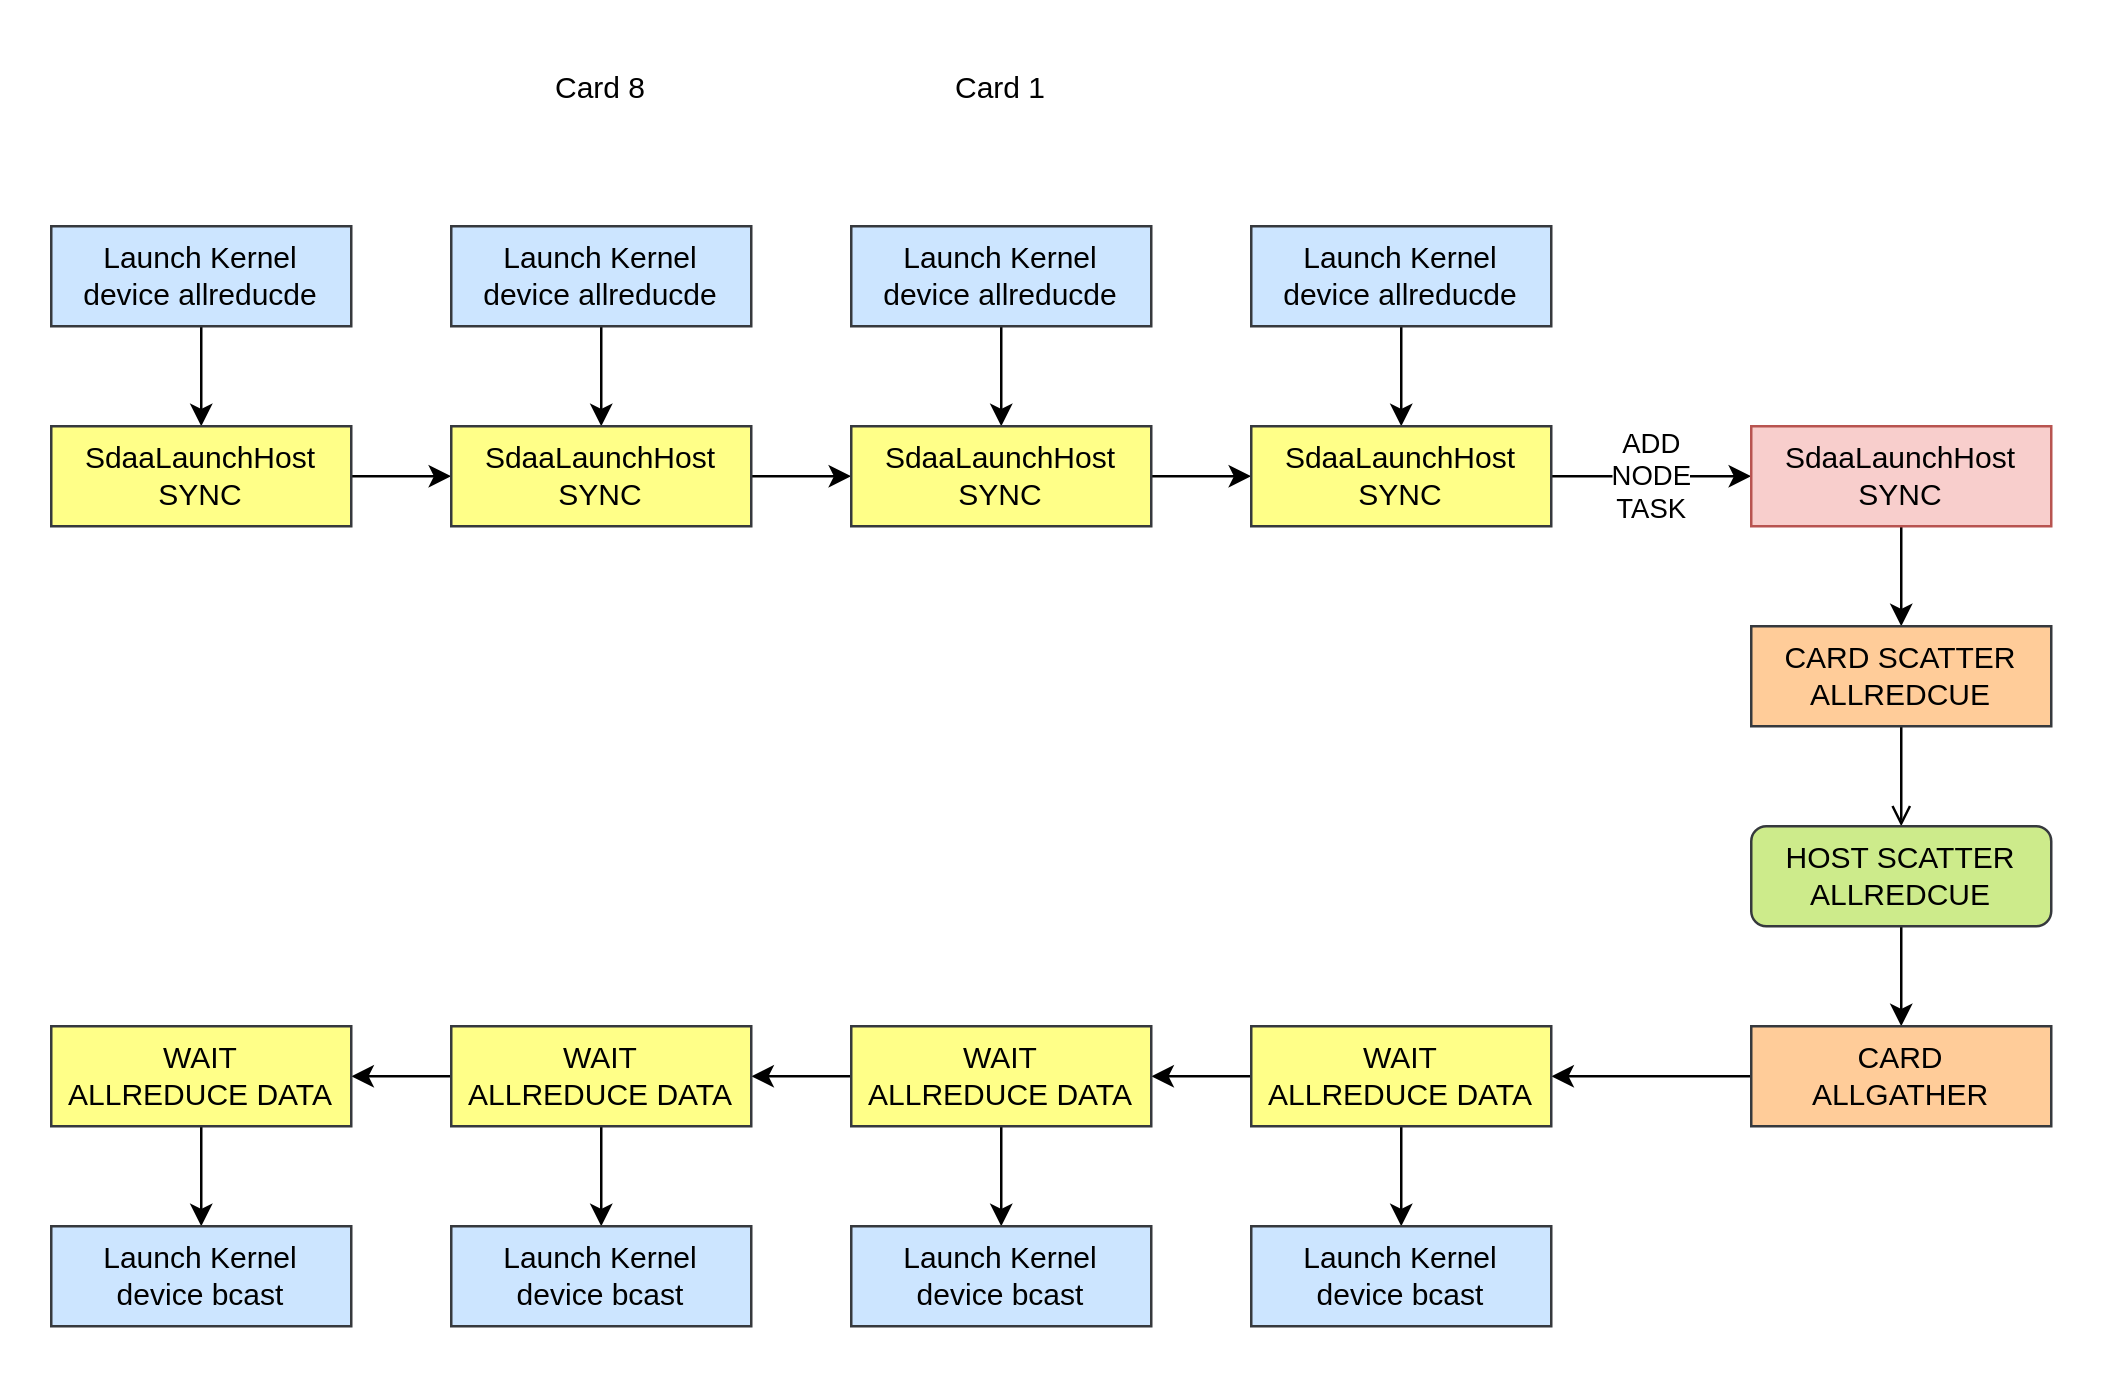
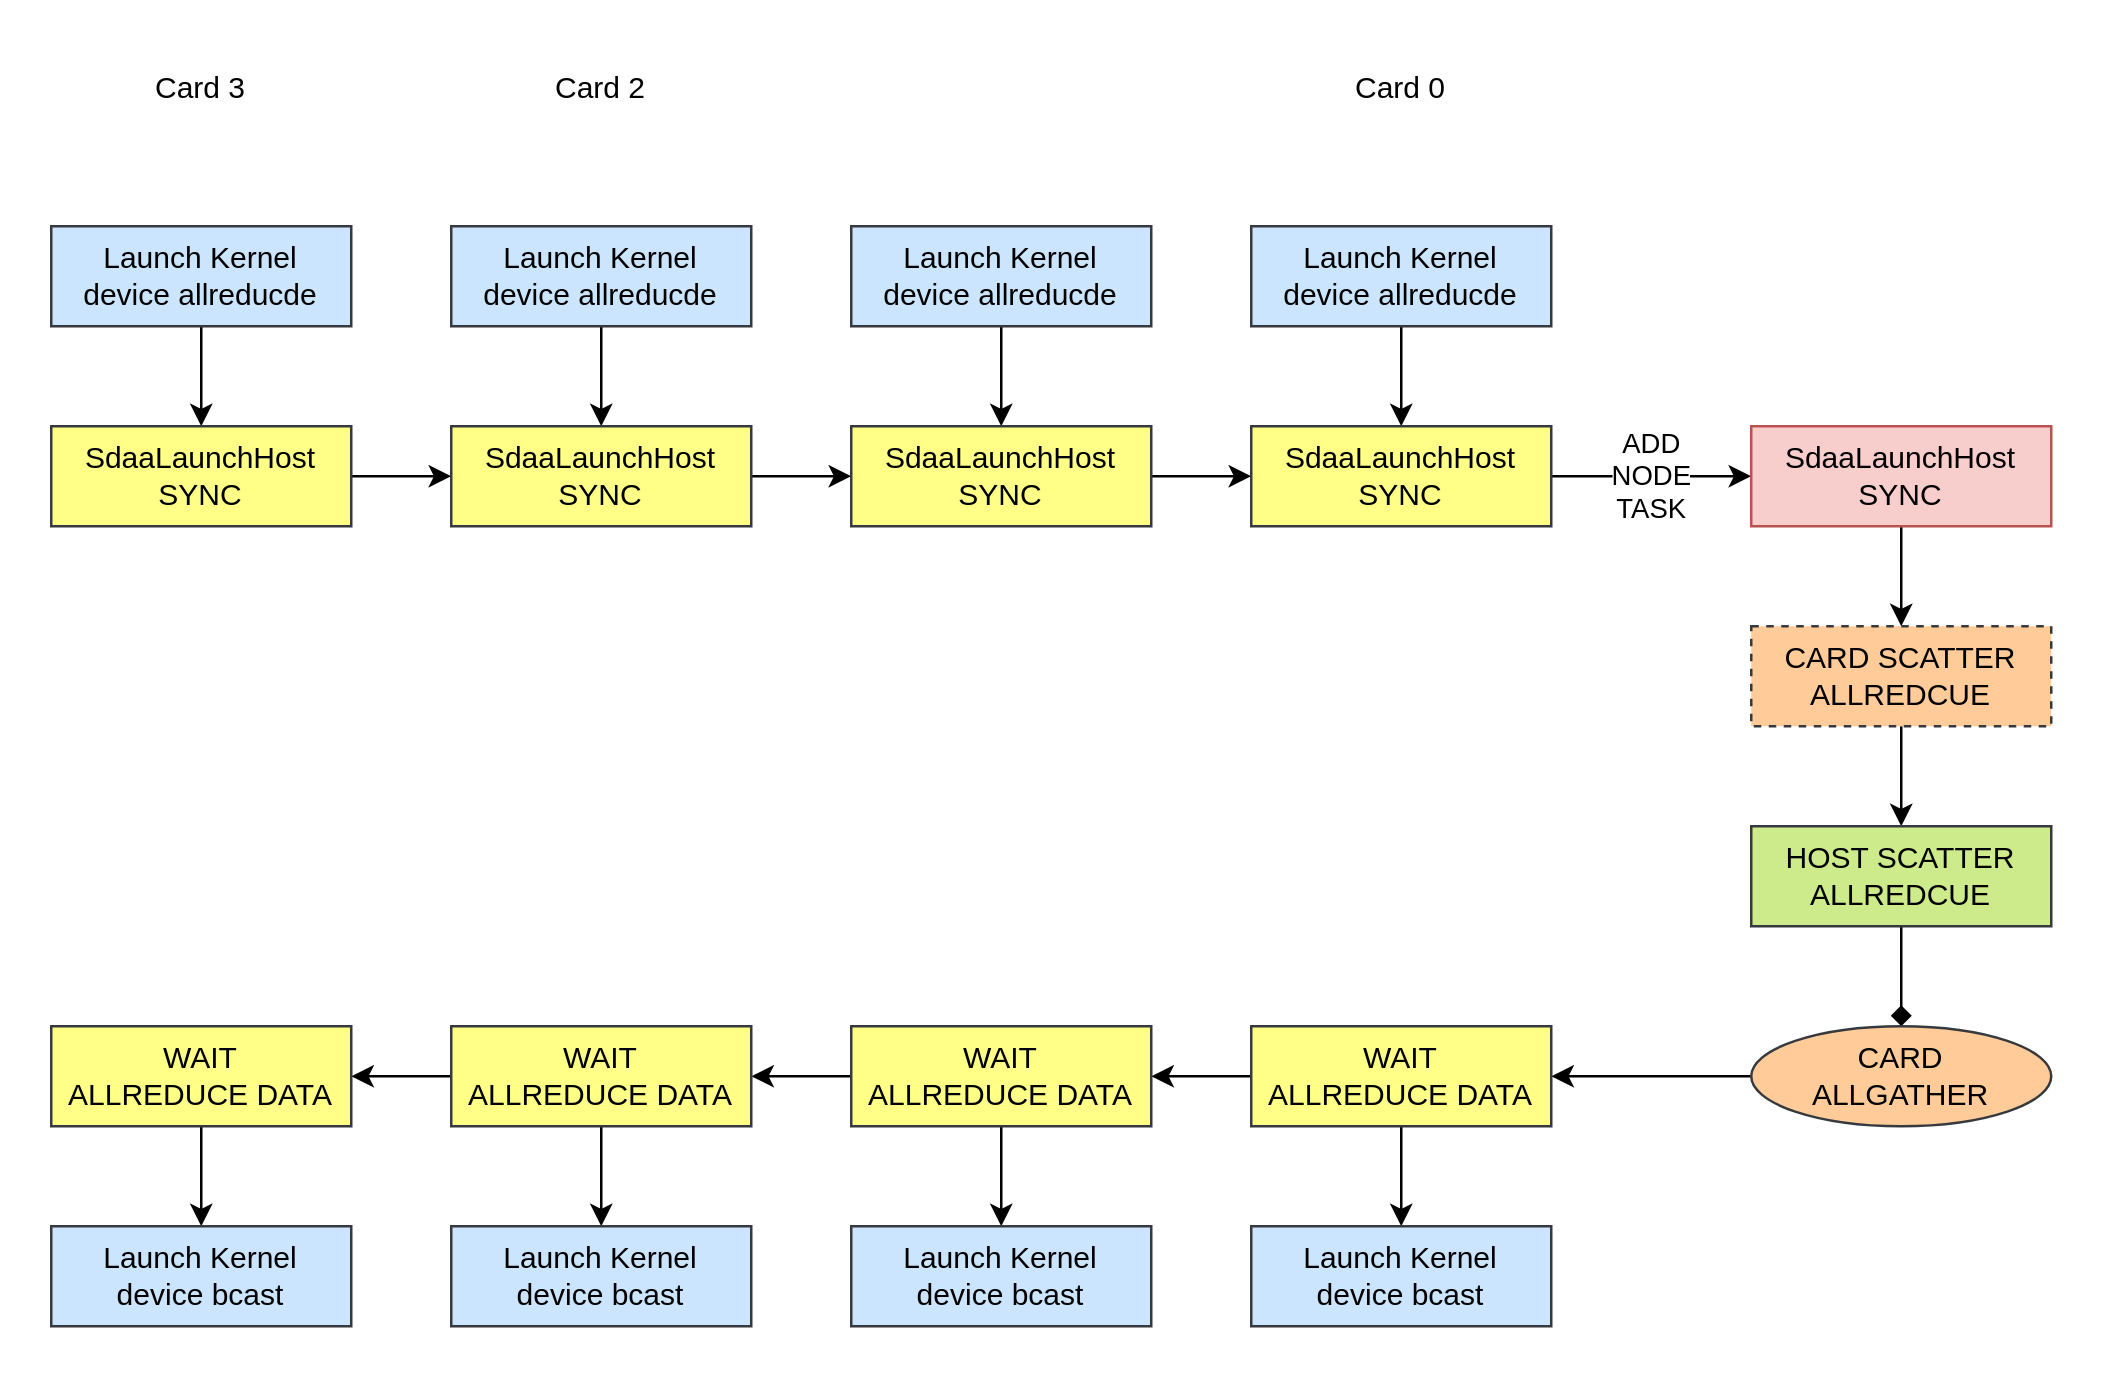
node "Card 3": added
node "Card 8": label "Card 8" -> "Card 2"
node "Card 1": removed
node "Card 0": added
node "CARD SCATTER ALLREDCUE": style solid -> dashed
edge "CARD SCATTER ALLREDCUE" -> "HOST SCATTER ALLREDCUE": arrowhead open -> classic
node "HOST SCATTER ALLREDCUE": shape rounded rectangle -> rectangle
edge "HOST SCATTER ALLREDCUE" -> "CARD ALLGATHER": arrowhead classic -> diamond
node "CARD ALLGATHER": shape rectangle -> ellipse
